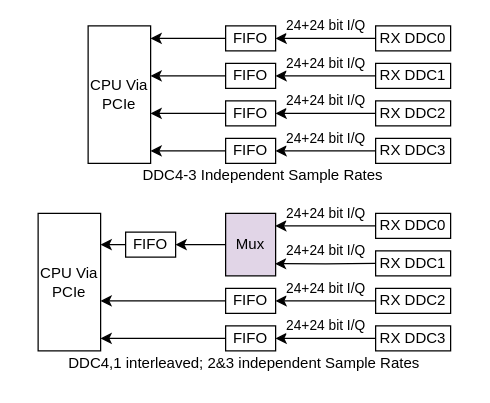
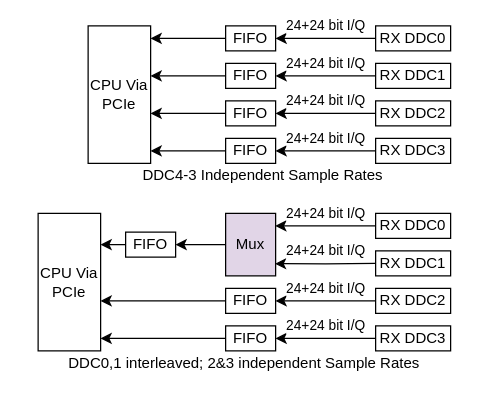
node "DDC4,1 interleaved; 2&3 independent Sample Rates": label "DDC4,1 interleaved; 2&3 independent Sample Rates" -> "DDC0,1 interleaved; 2&3 independent Sample Rates"
